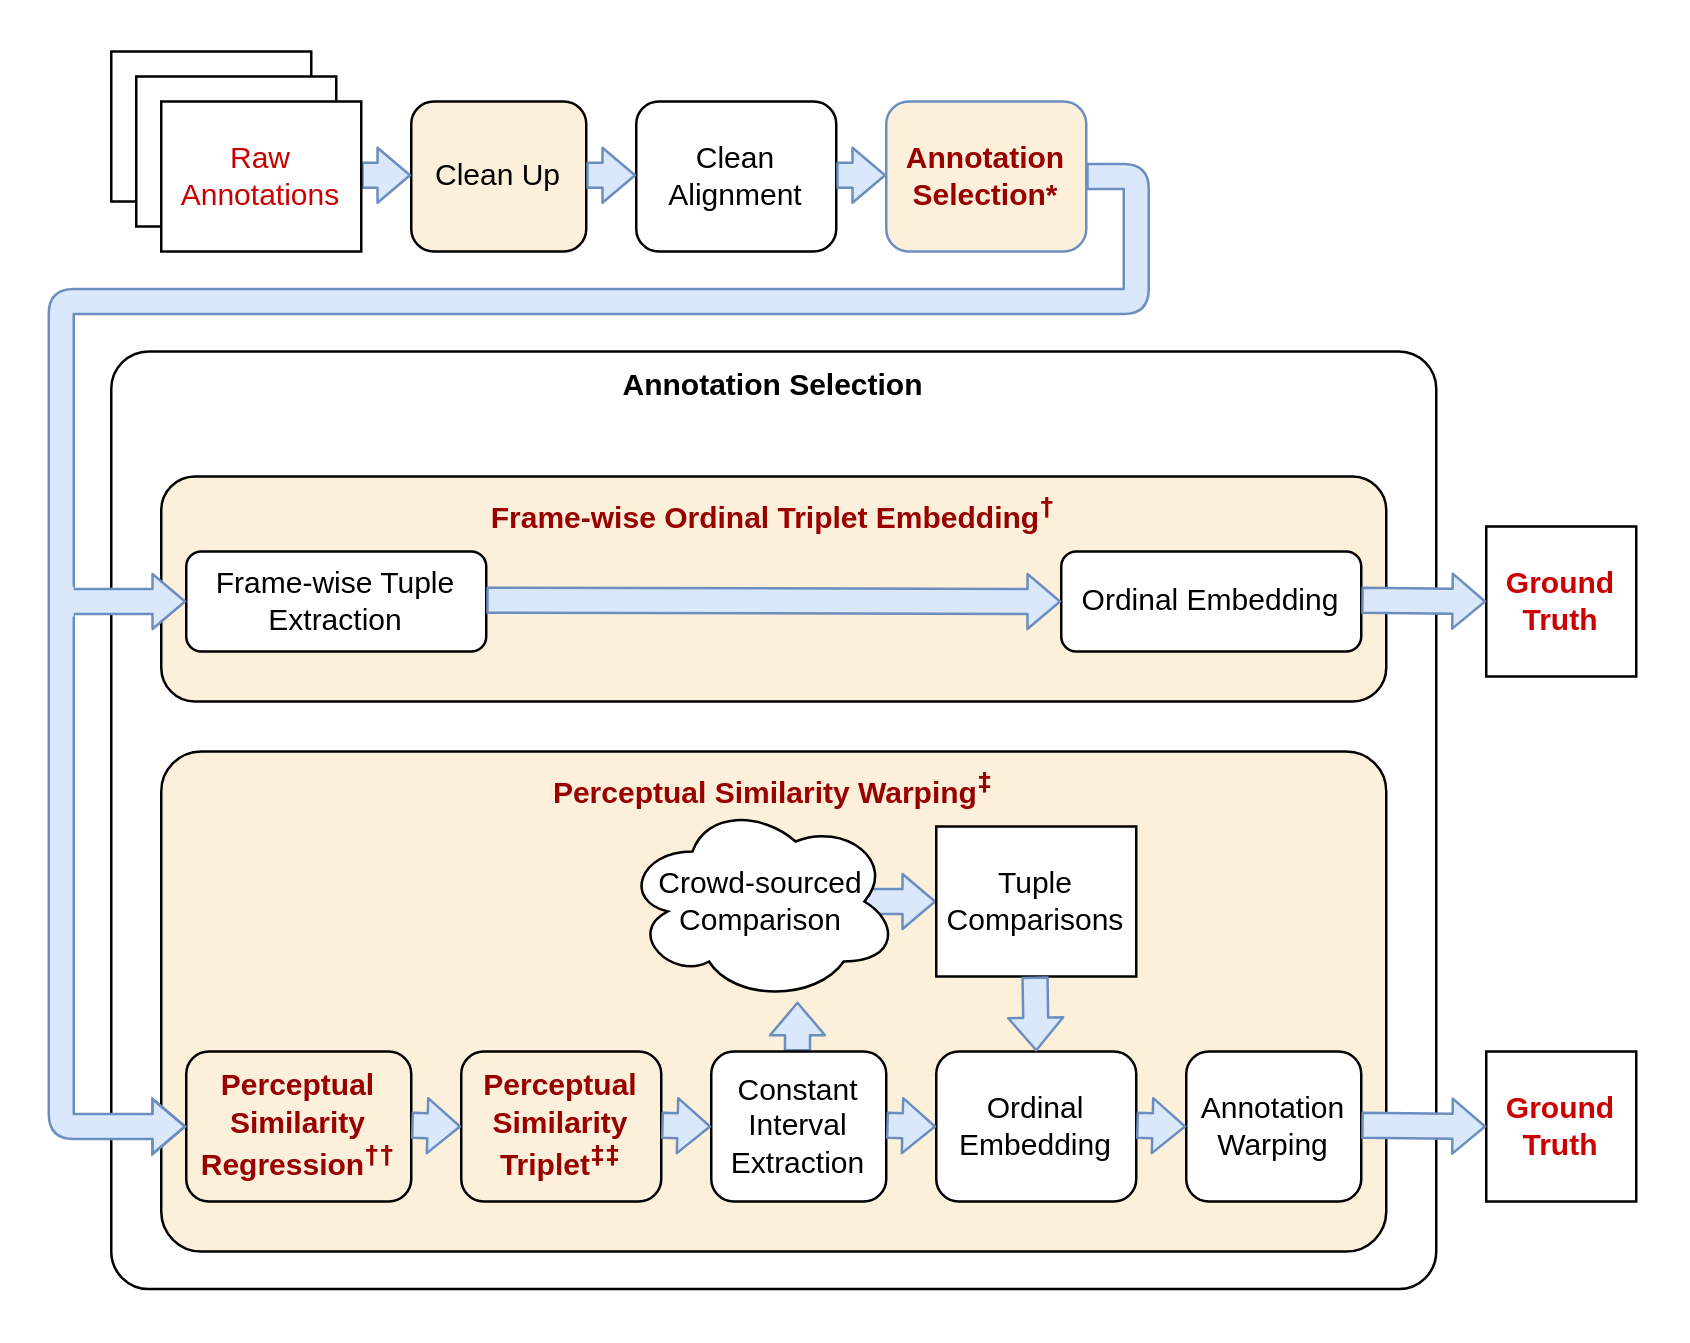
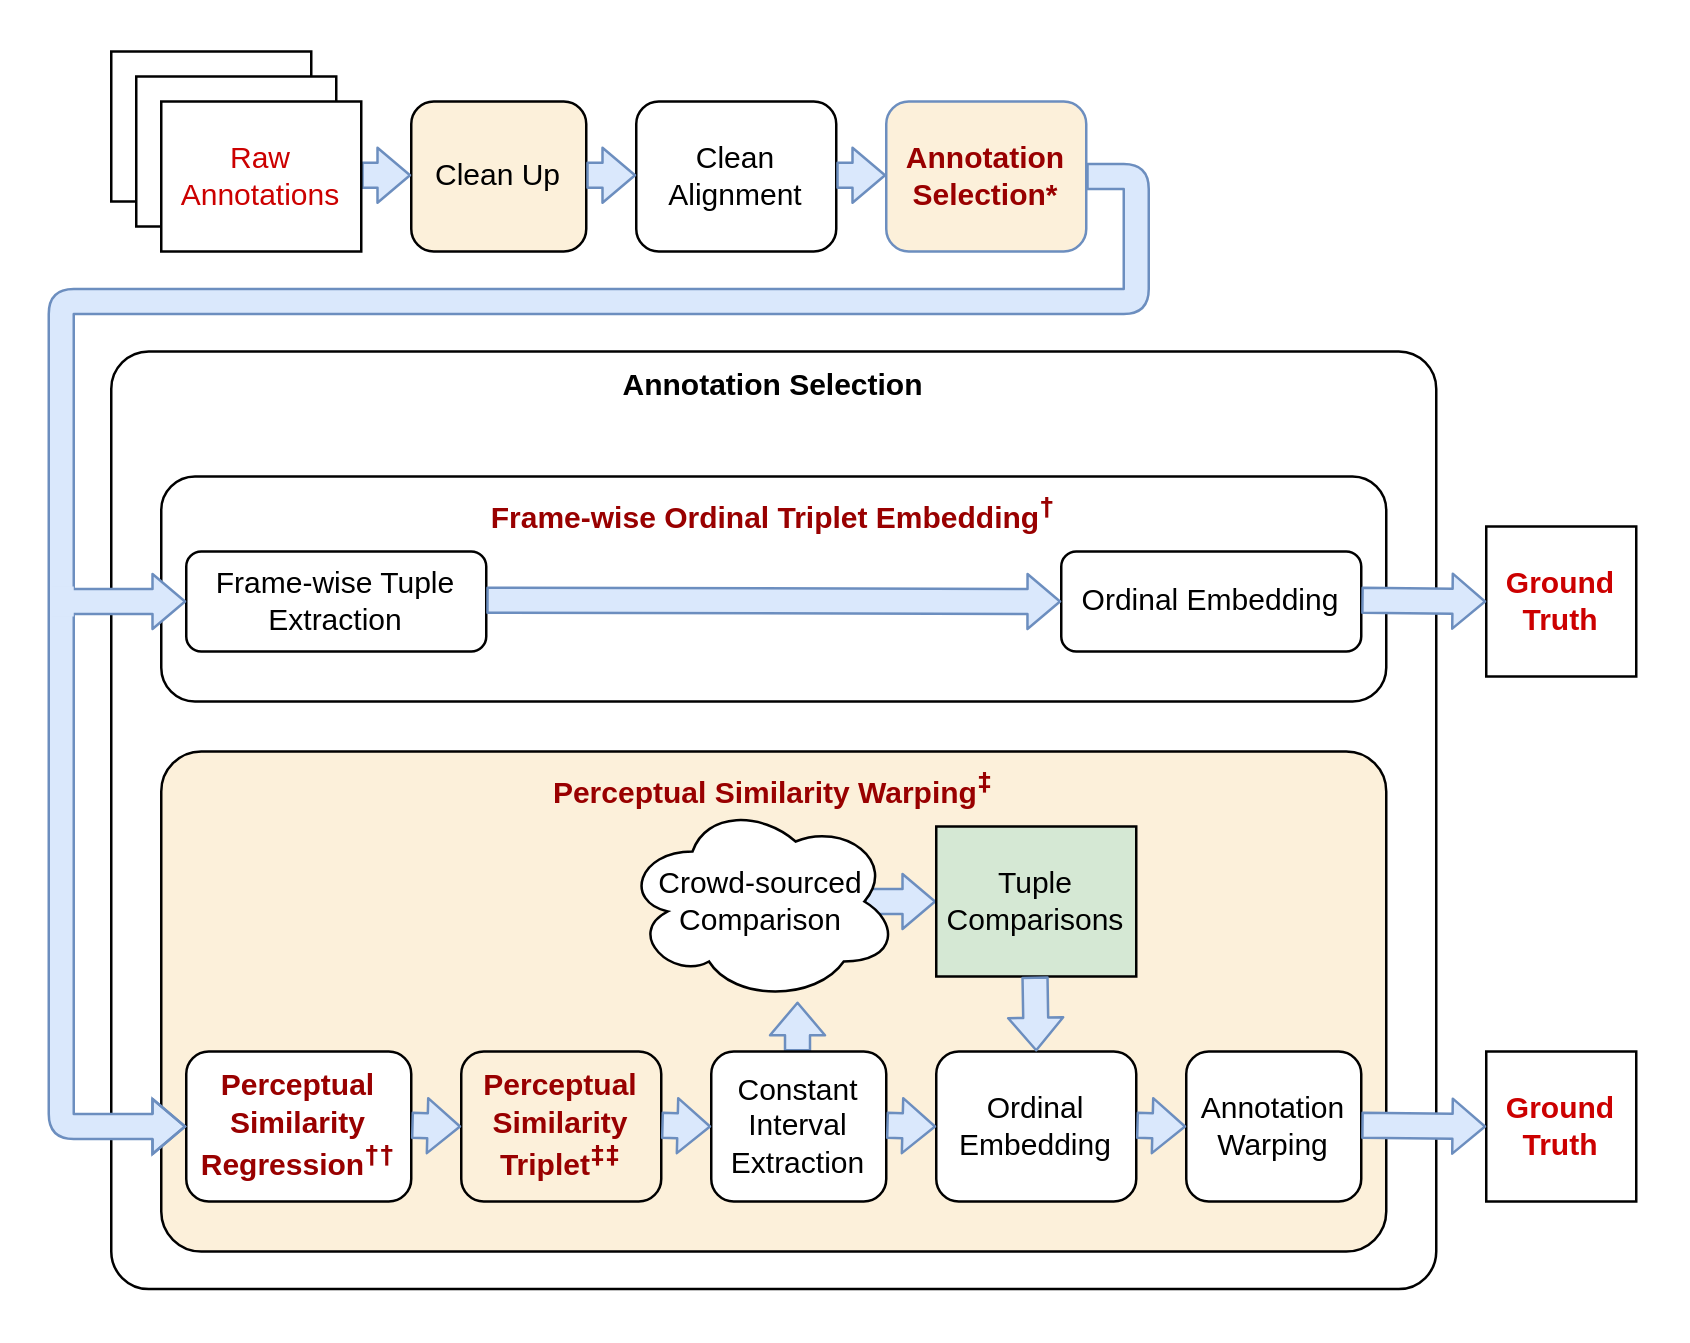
node "Frame-wise Ordinal Triplet Embedding†": fillcolor #fcf0da -> #ffffff
node "Tuple Comparisons": fillcolor #ffffff -> #d5e8d4
node "Perceptual Similarity Regression††": fillcolor #fcf0da -> #ffffff
